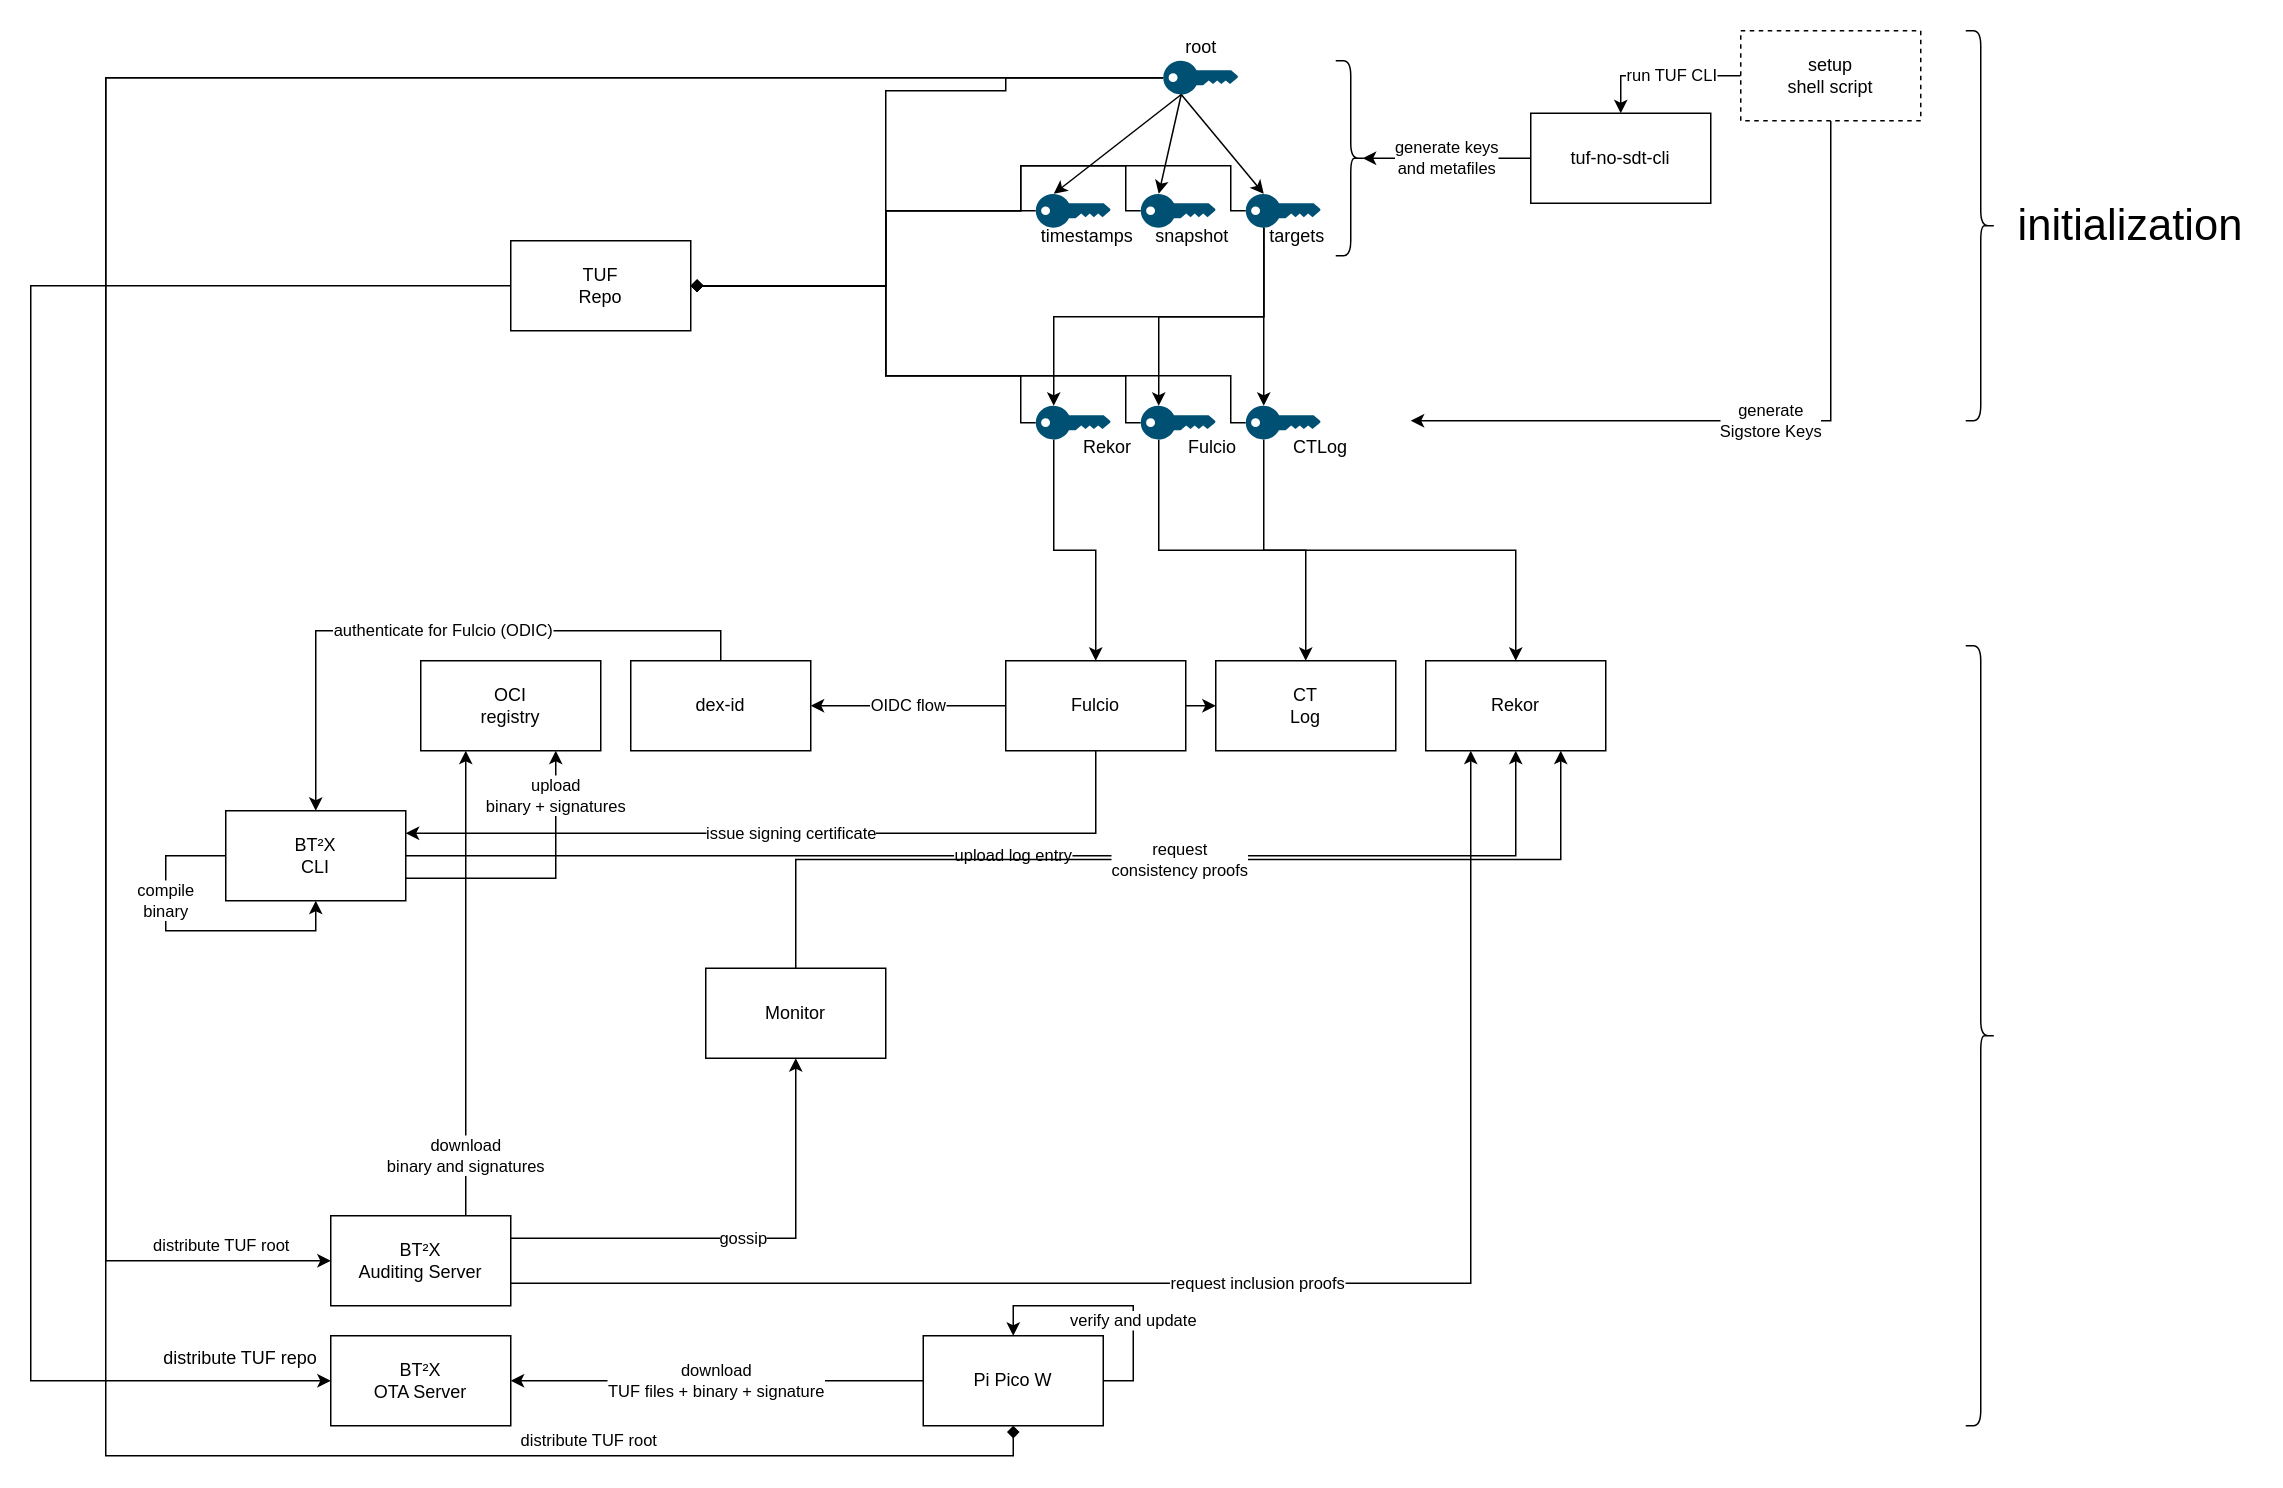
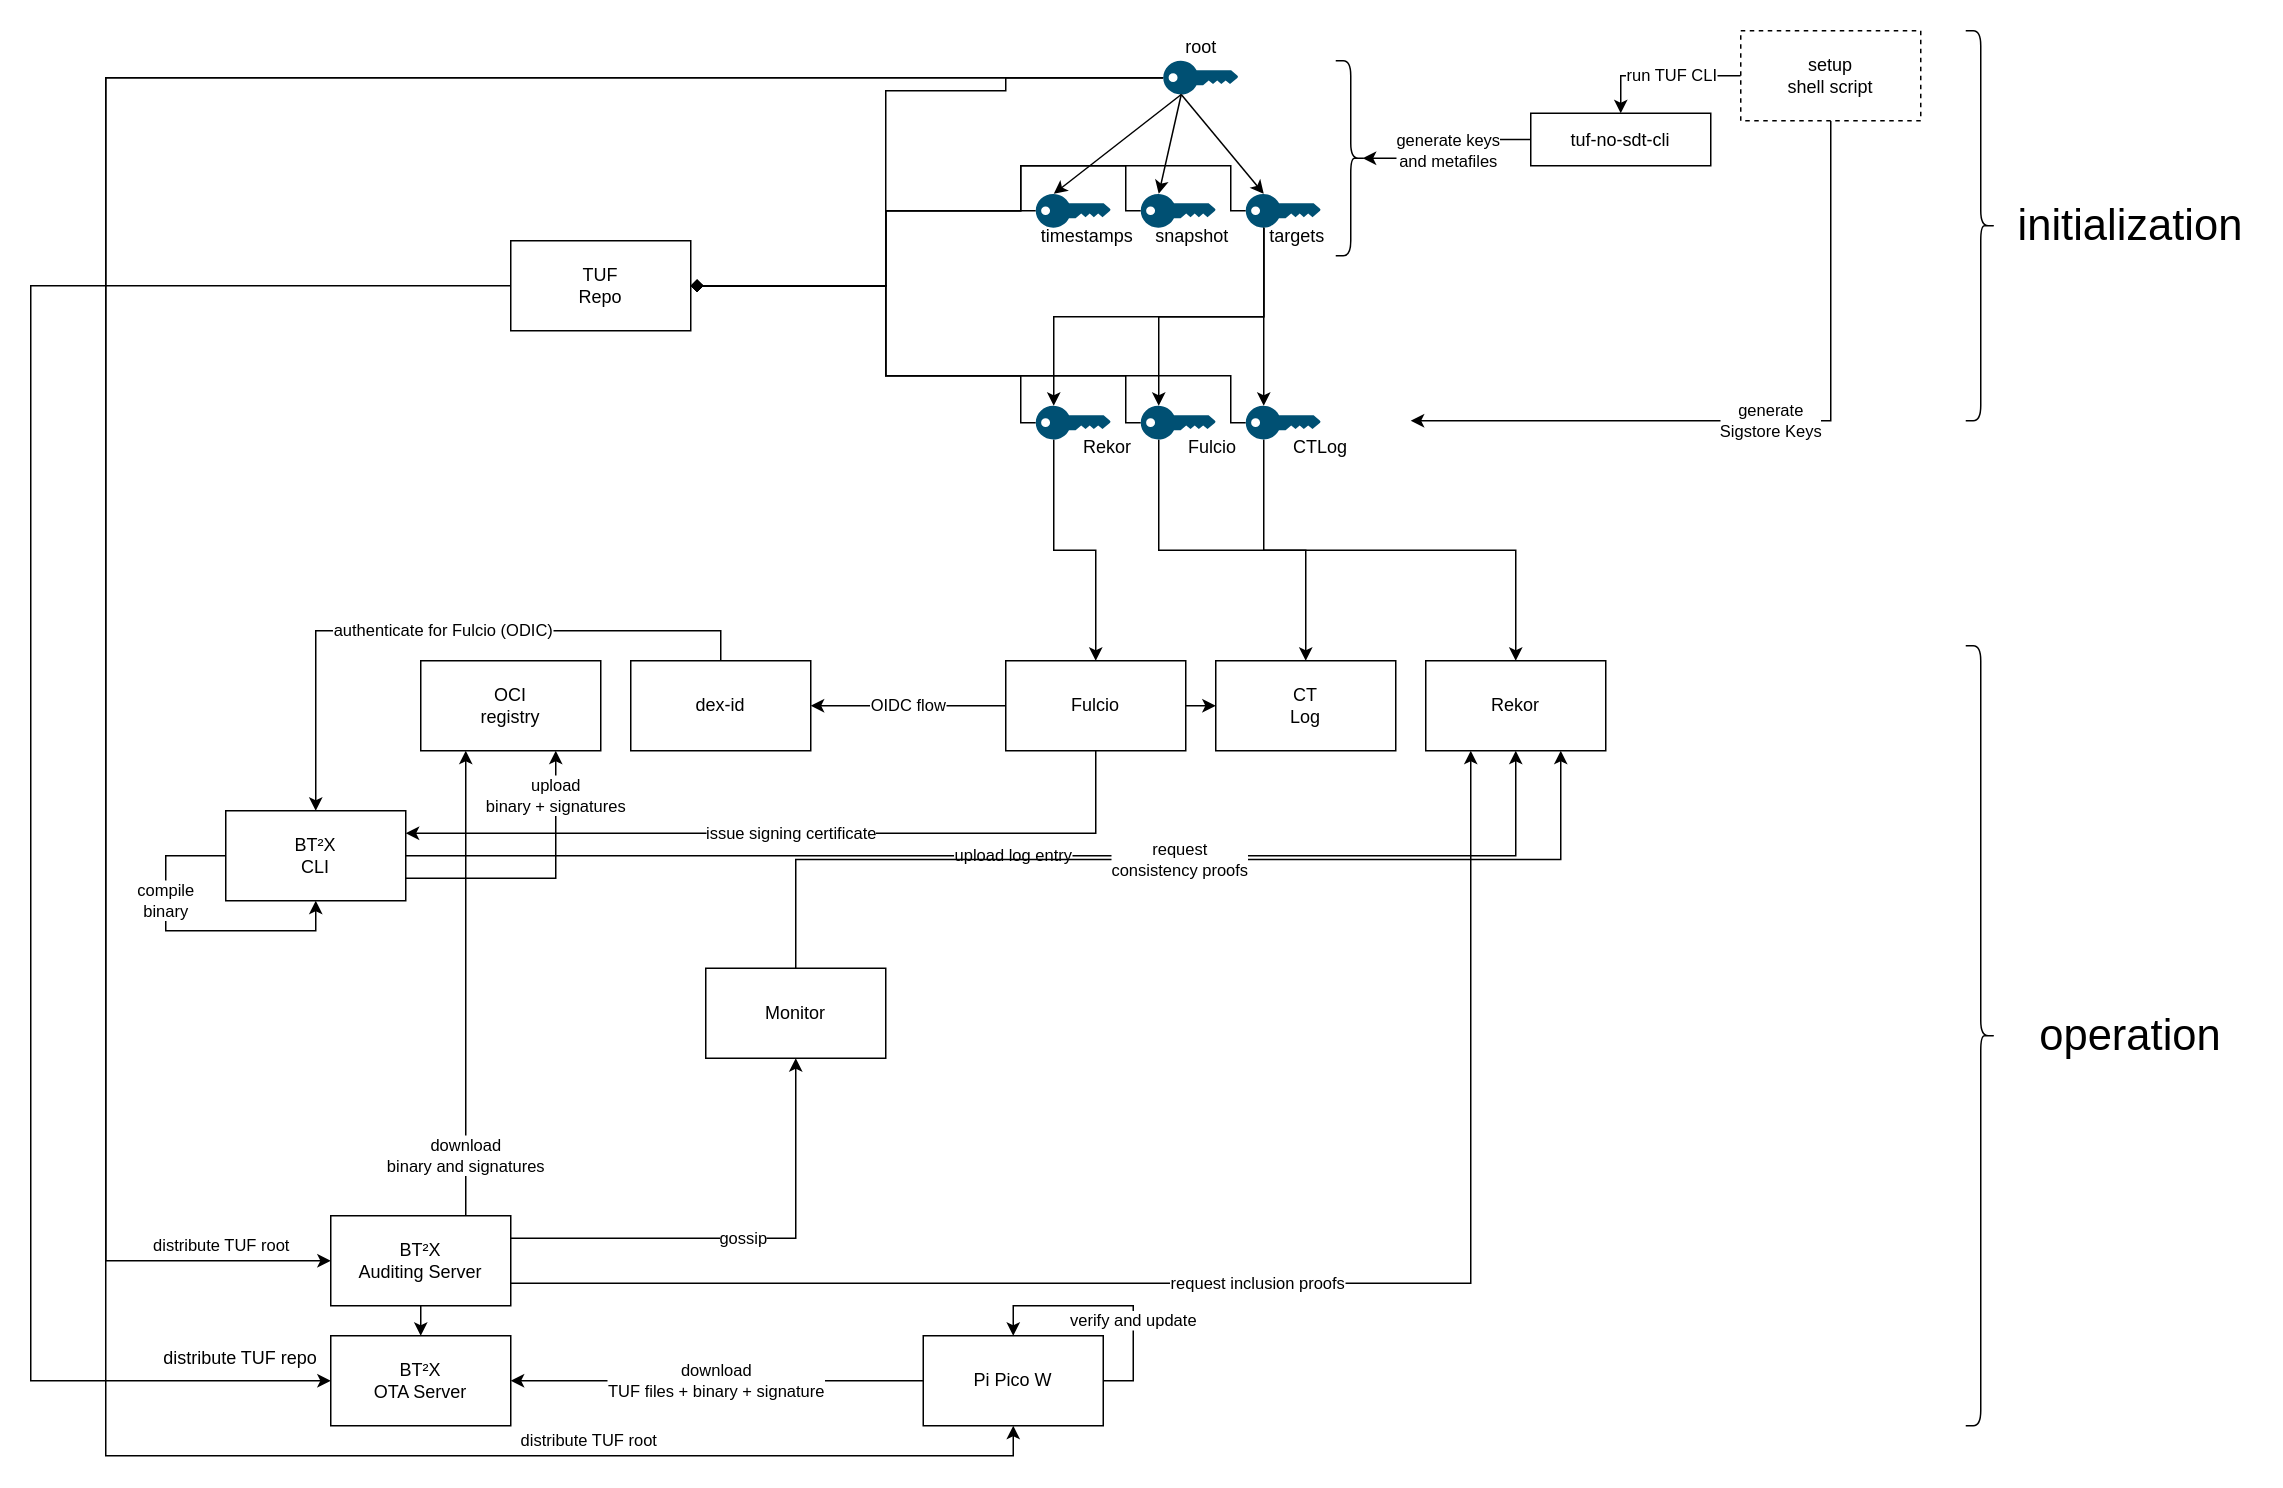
node "tuf-no-sdt-cli": size 180x90 -> 180x53
node "operation": added
edge "BT²X Auditing Server" -> "BT²X OTA Server": added
edge "root" -> "Pi Pico W": arrowhead diamond -> classic
